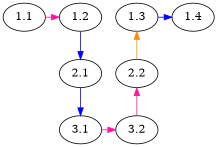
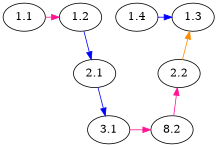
edge "1.3" -> "1.4": reversed
node "3.2": label "3.2" -> "8.2"
